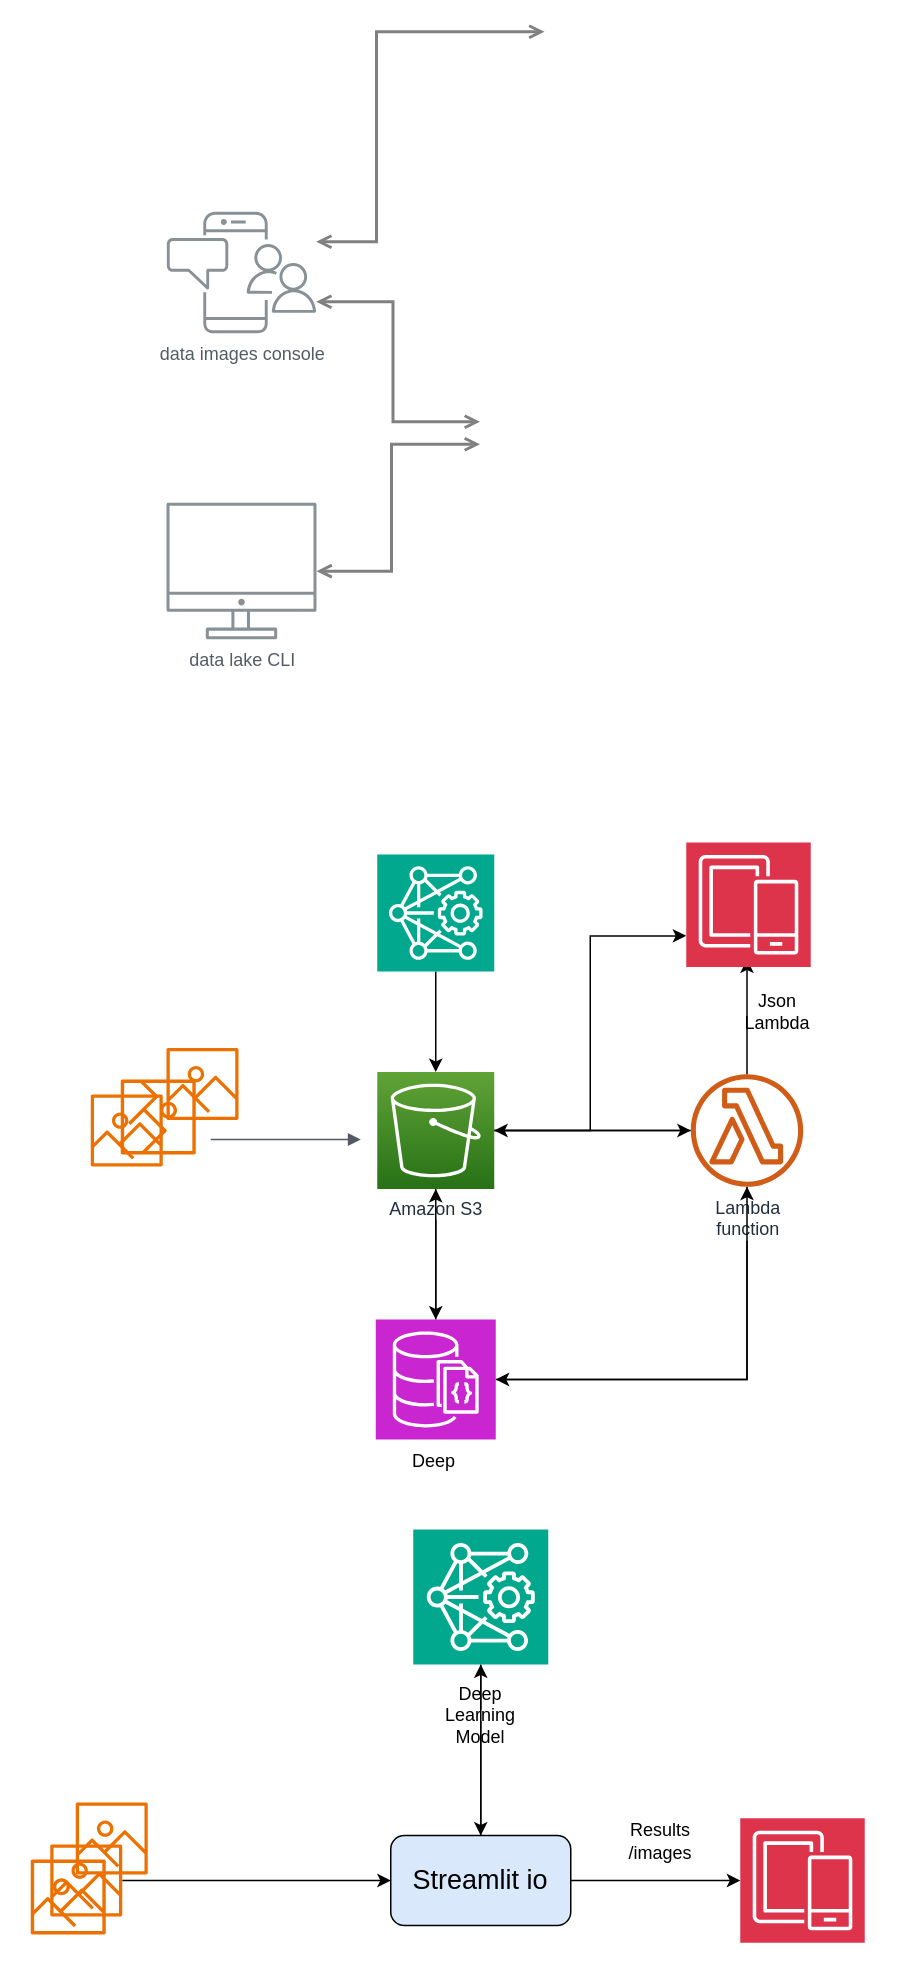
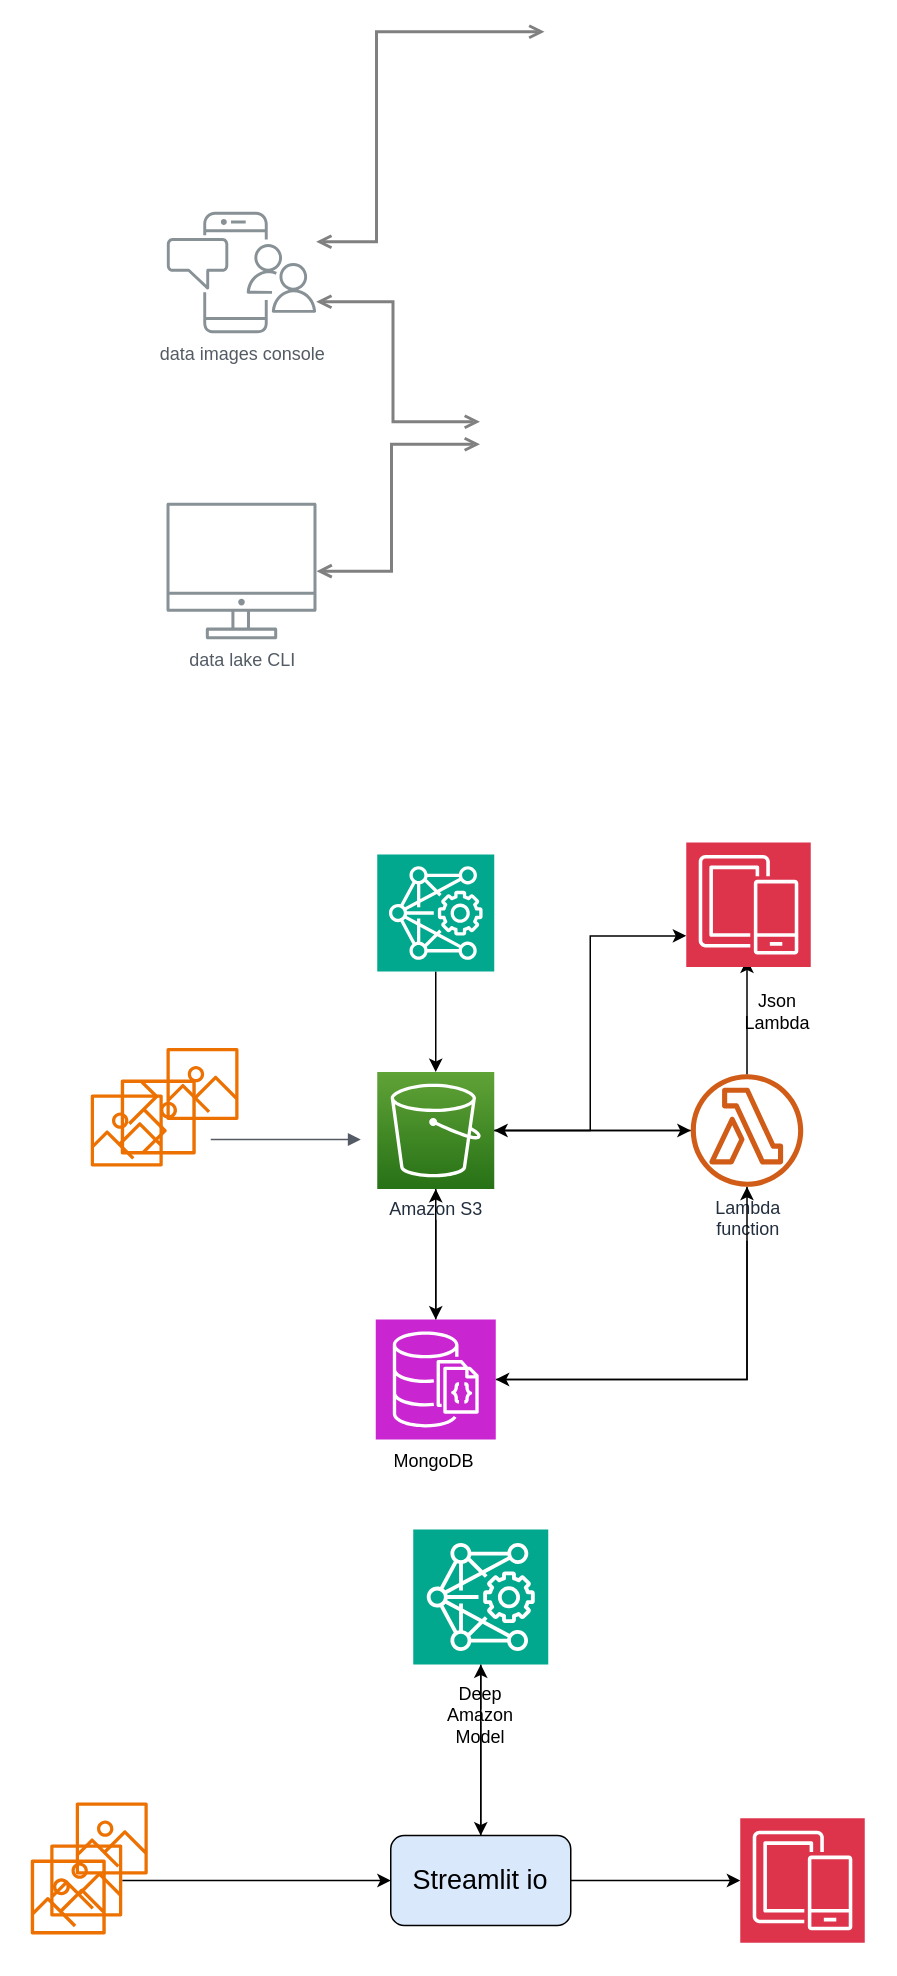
node "Deep": label "Deep" -> "MongoDB"
node "Deep Learning Model": label "Deep Learning Model" -> "Deep Amazon Model"
node "Results /images": removed
